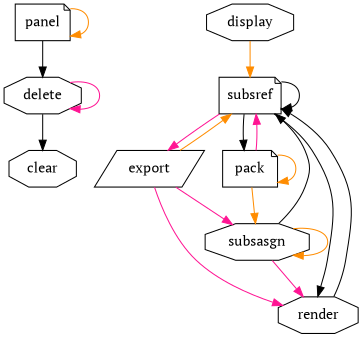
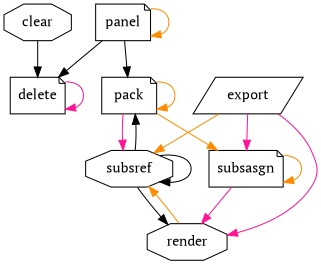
node "display": removed
edge "panel" -> "pack": added
node "delete": shape octagon -> note
node "subsref": shape note -> octagon
edge "delete" -> "clear": reversed
edge "subsref" -> "export": removed
edge "subsasgn" -> "subsref": removed
edge "render" -> "subsref": color black -> darkorange
node "subsasgn": shape octagon -> note
